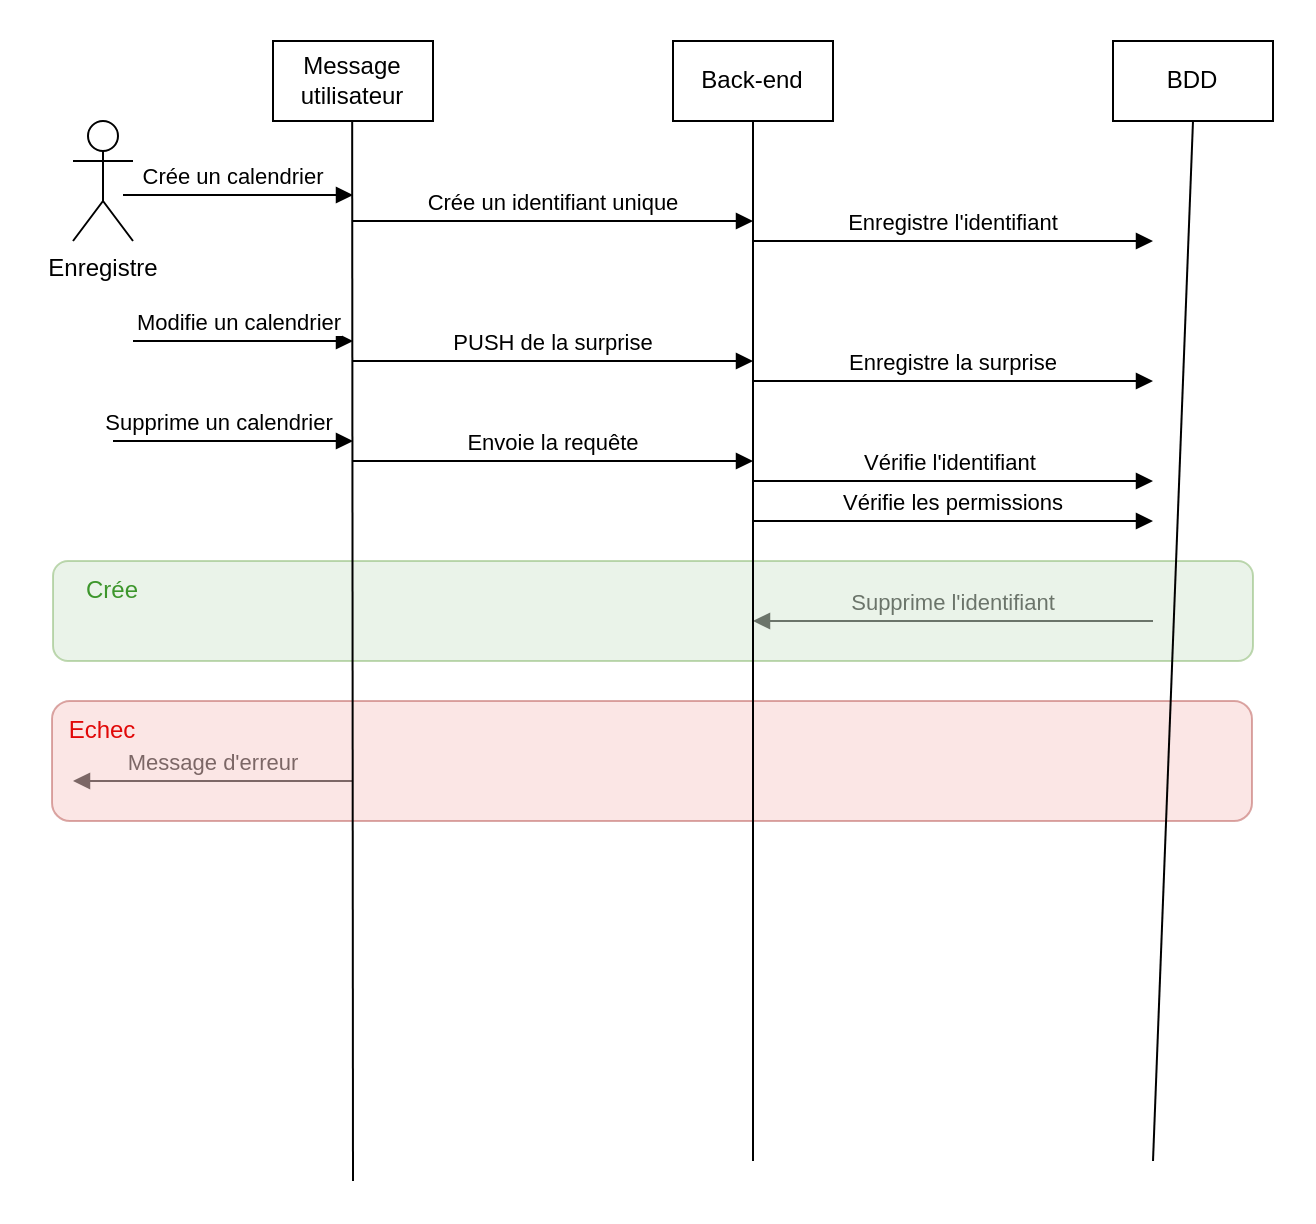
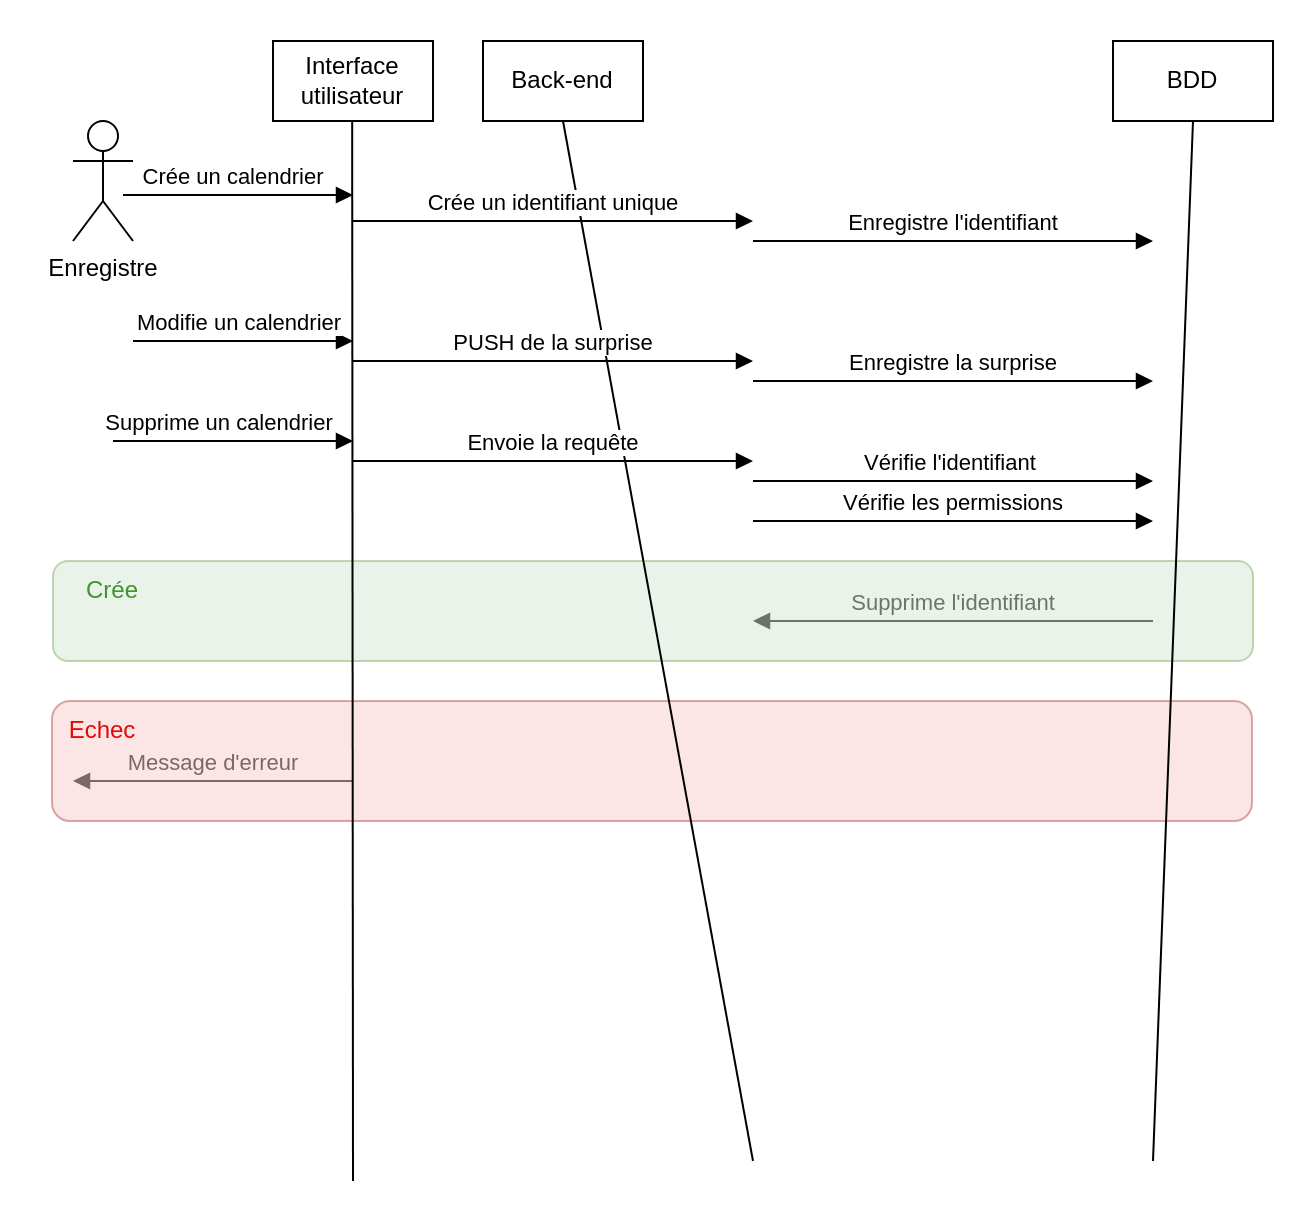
node "Message utilisateur": label "Message utilisateur" -> "Interface utilisateur"
node "Back-end": moved (753, 81) -> (563, 81)
